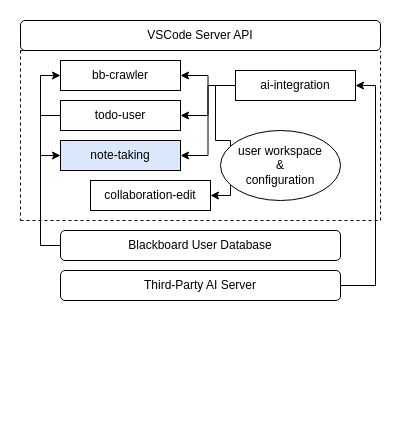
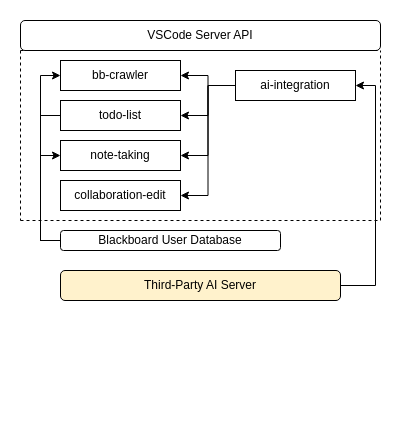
node "todo-user": label "todo-user" -> "todo-list"
node "note-taking": fillcolor #dae8fc -> #ffffff
node "user workspace & configuration": removed
node "collaboration-edit": moved (151, 196) -> (121, 196)
node "Blackboard User Database": size 280x30 -> 220x20
node "Third-Party AI Server": fillcolor #ffffff -> #fff2cc
